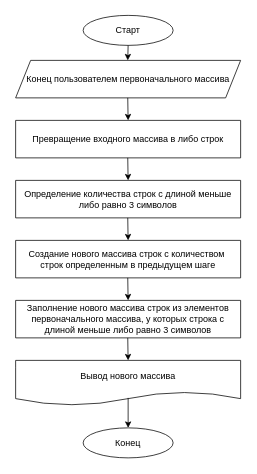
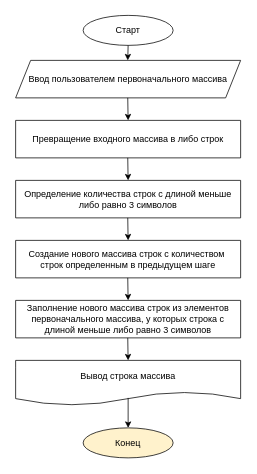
node "Конец пользователем первоначального массива": label "Конец пользователем первоначального массива" -> "Ввод пользователем первоначального массива"
node "Вывод нового массива": label "Вывод нового массива" -> "Вывод строка массива"
node "Конец": fillcolor #ffffff -> #fff2cc
